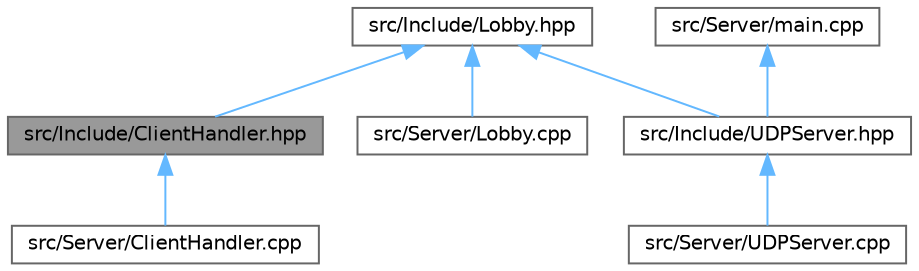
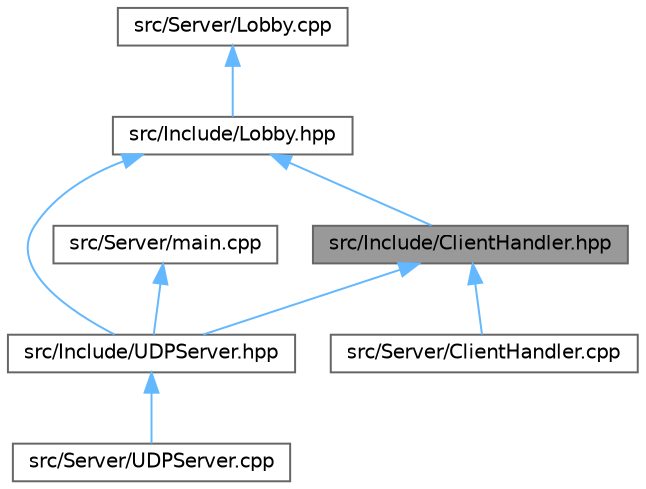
edge "src/Server/Lobby.cpp" -> "src/Include/Lobby.hpp": reversed
edge "src/Include/UDPServer.hpp" -> "src/Include/ClientHandler.hpp": added
